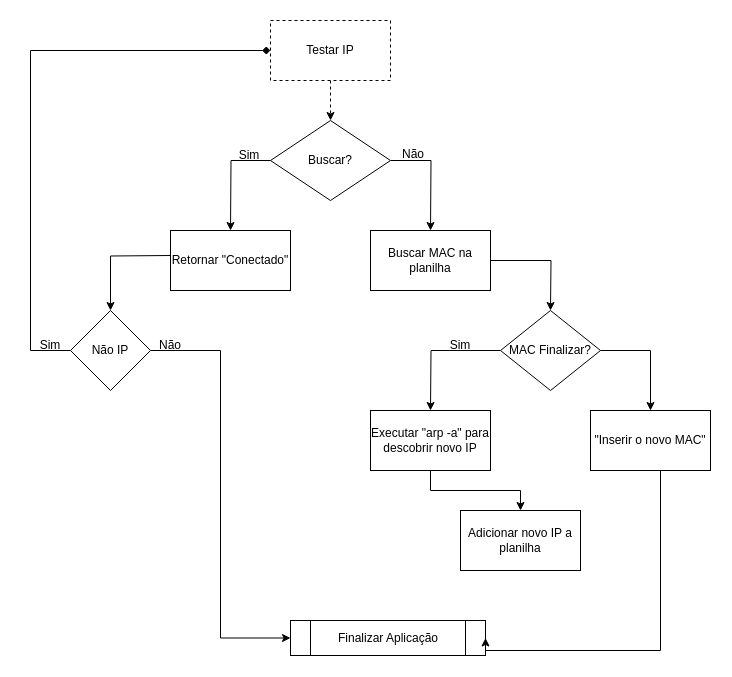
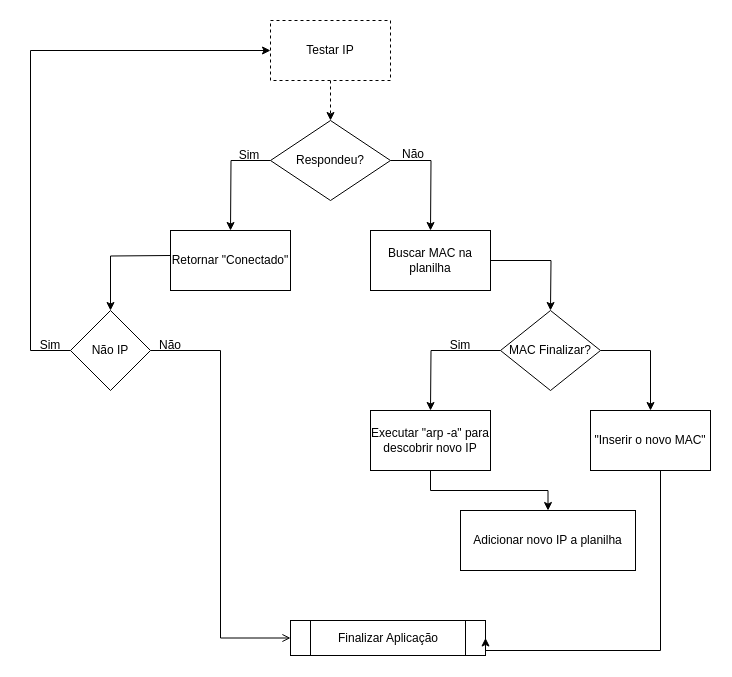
edge "Não IP" -> "Testar IP": arrowhead diamond -> classic
node "Buscar?": label "Buscar?" -> "Respondeu?"
node "Adicionar novo IP a planilha": size 120x60 -> 175x60
edge "Não IP" -> "Finalizar Aplicação": arrowhead classic -> open
